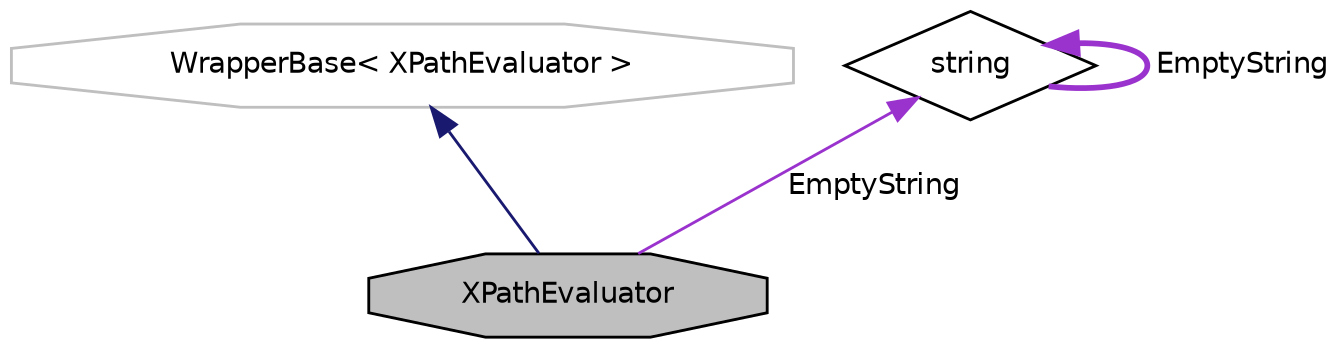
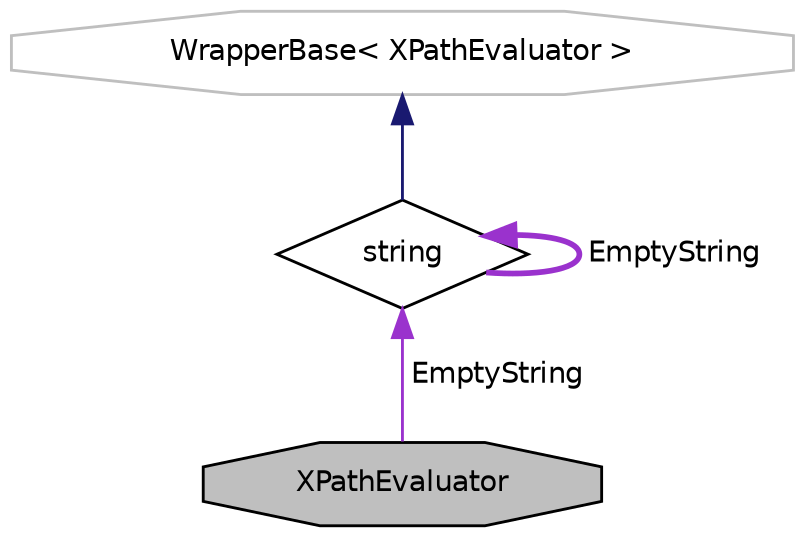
edge "XPathEvaluator" -> "WrapperBase< XPathEvaluator >": now "string" -> "WrapperBase< XPathEvaluator >"
